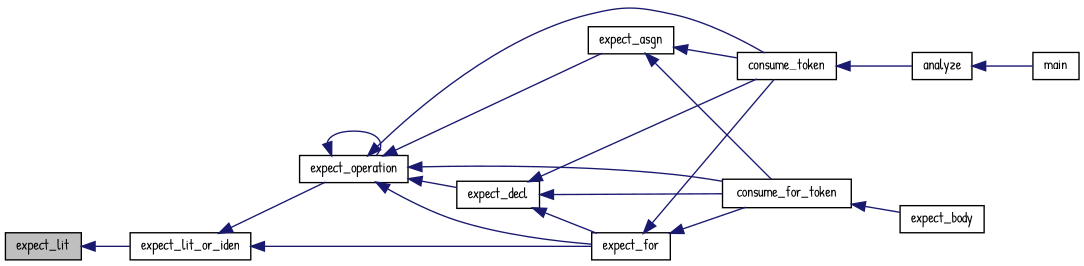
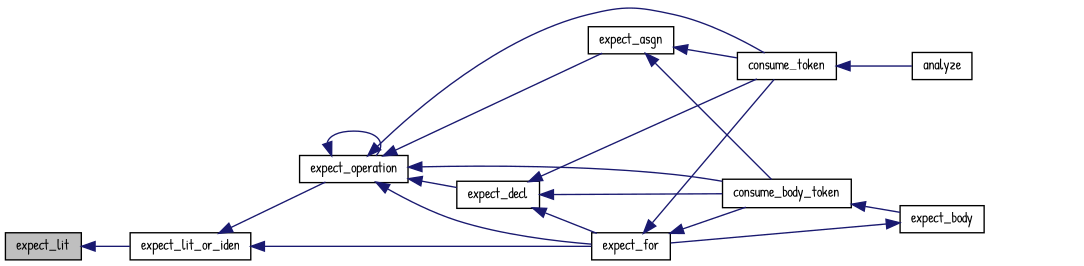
node "main": removed
node "consume_for_token": label "consume_for_token" -> "consume_body_token"
edge "expect_for" -> "expect_body": added
